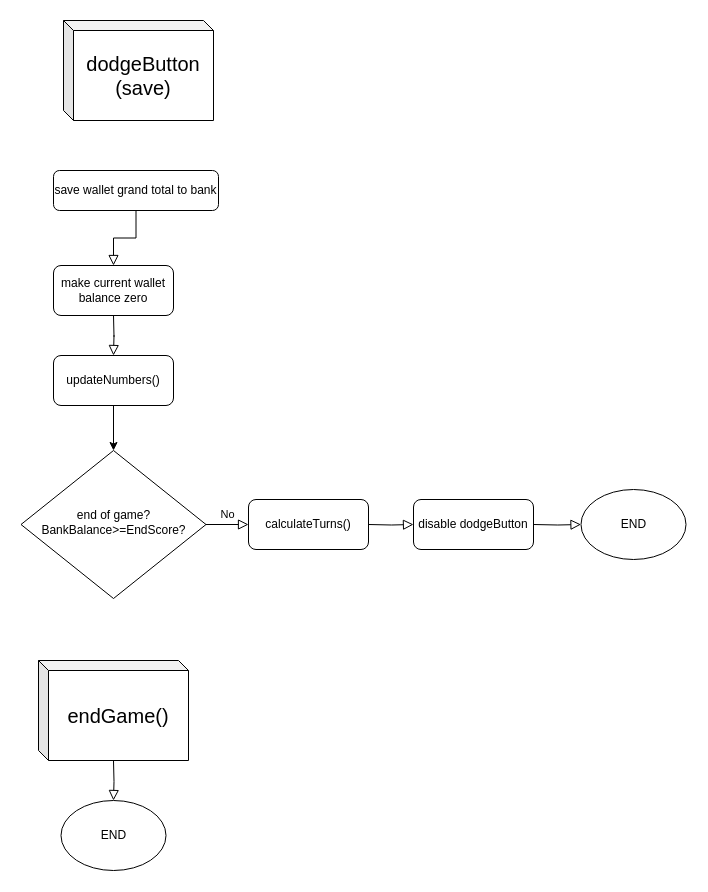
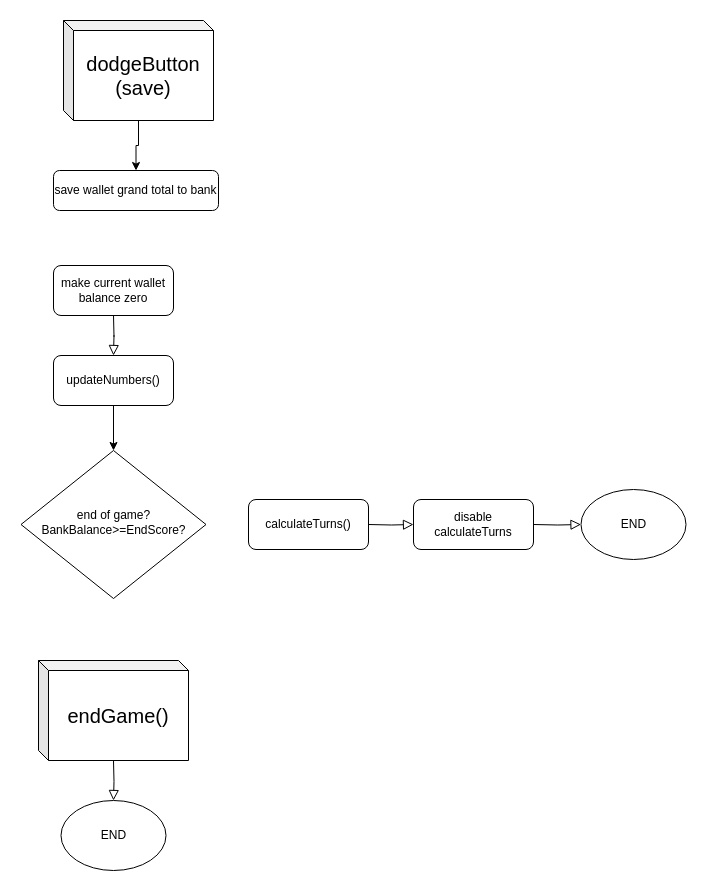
edge "dodgeButton (save)" -> "save wallet grand total to bank": added
edge "save wallet grand total to bank" -> "make current wallet balance zero": removed
edge "end of game? BankBalance>=EndScore?" -> "calculateTurns()": removed, label "No"
node "disable dodgeButton": label "disable dodgeButton" -> "disable calculateTurns"
